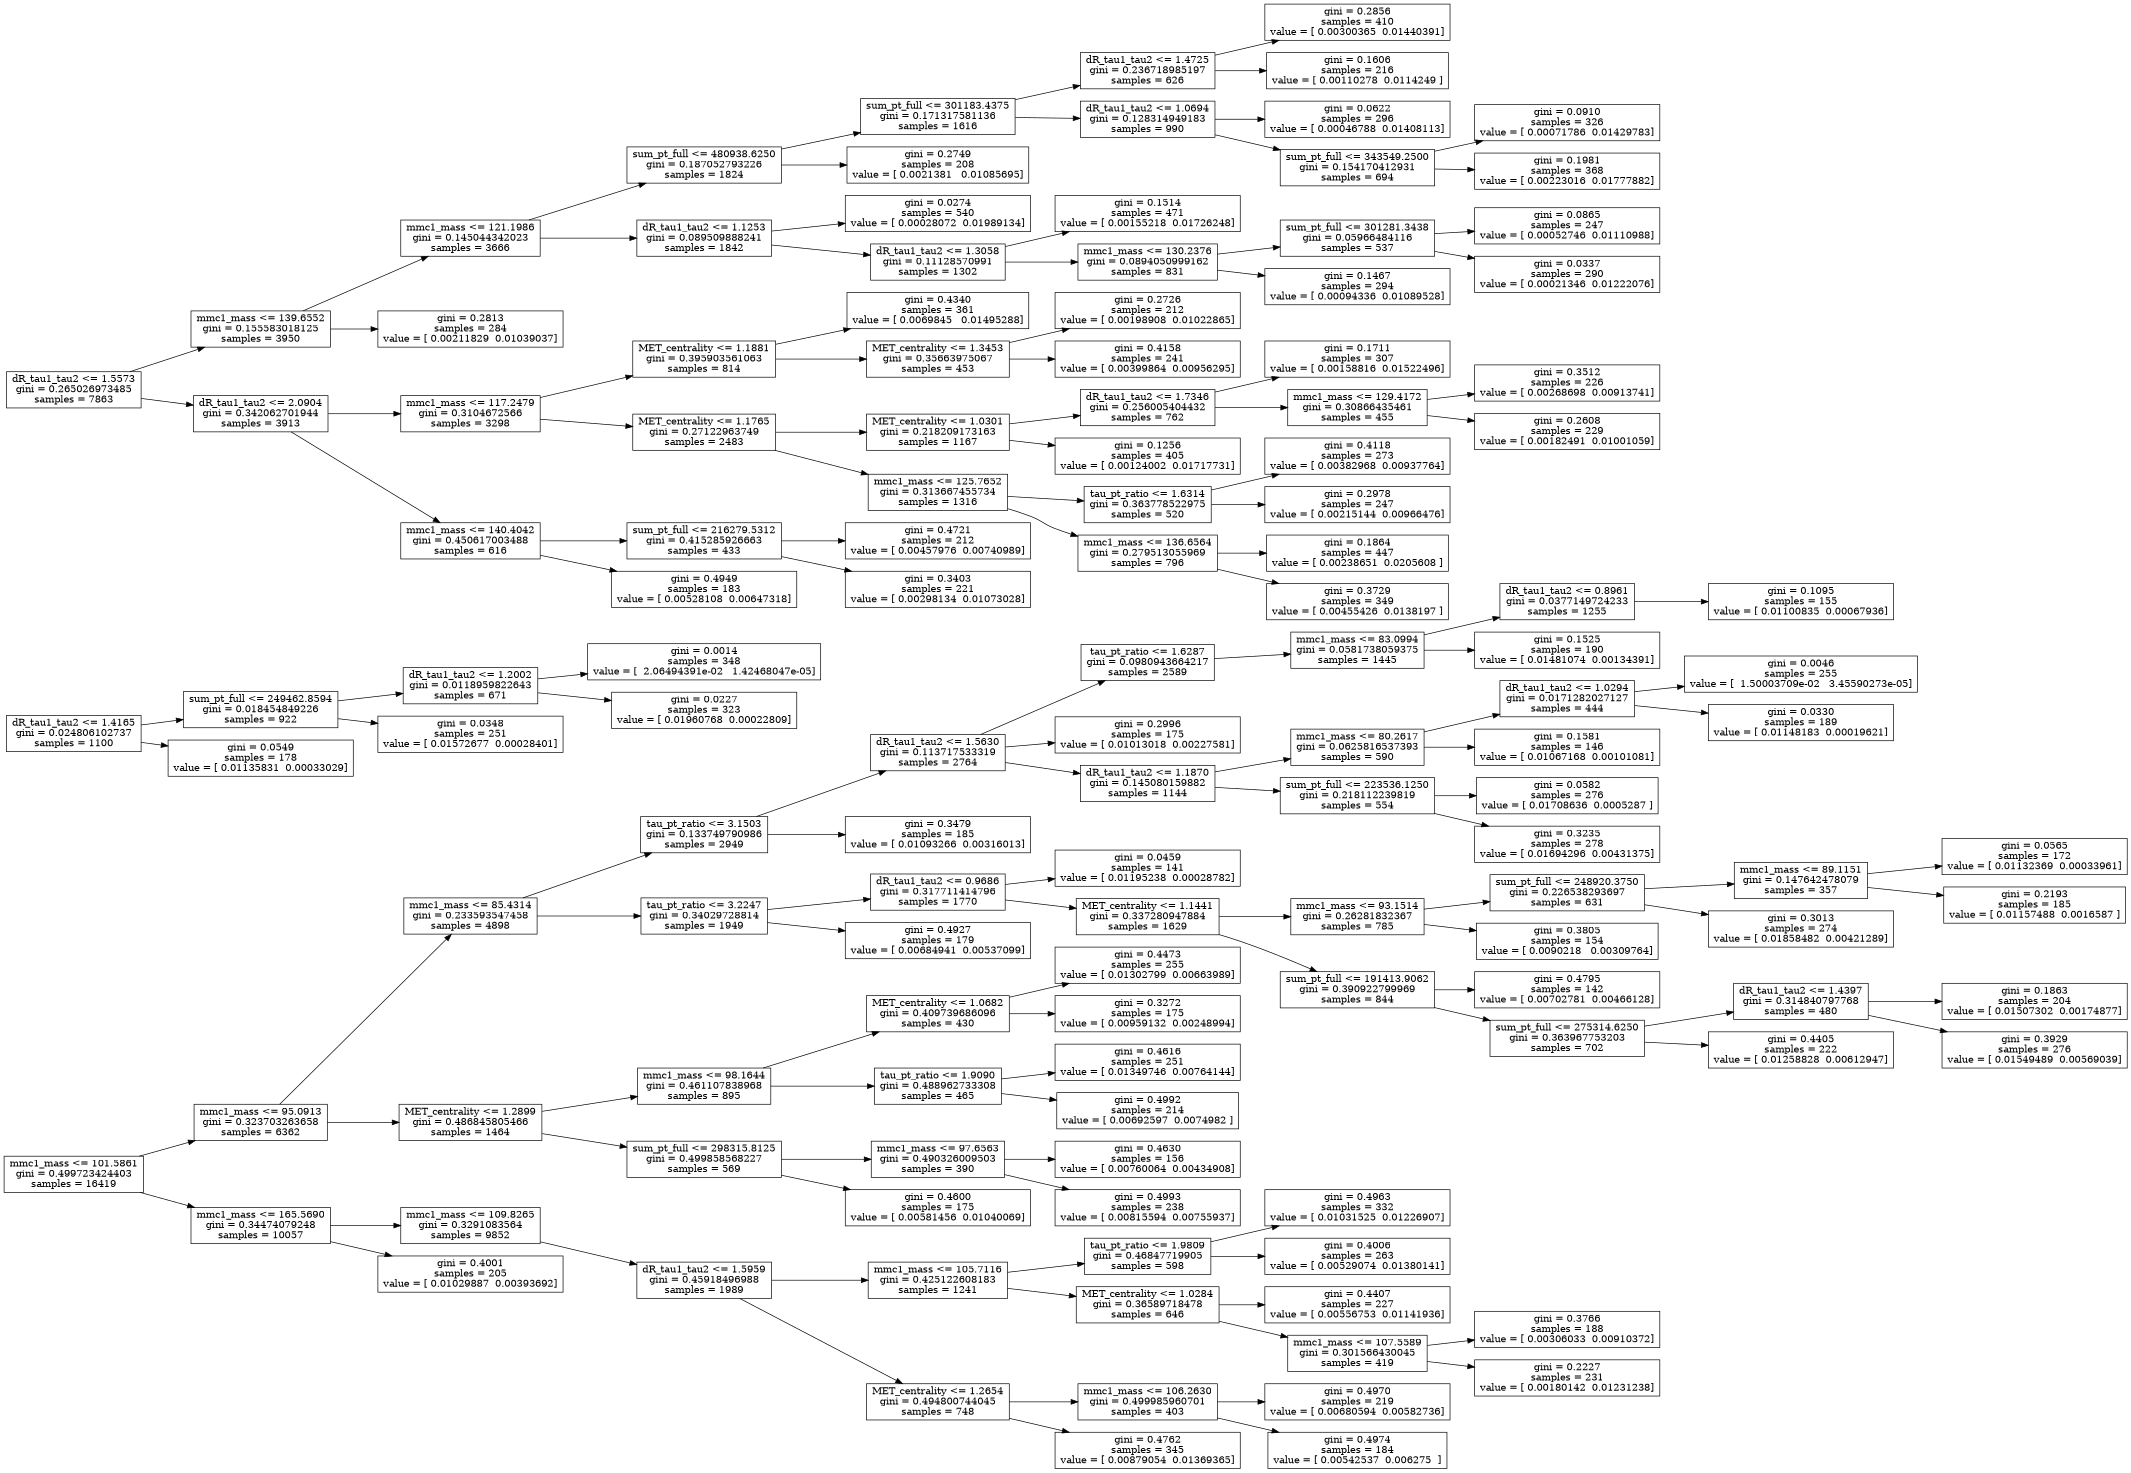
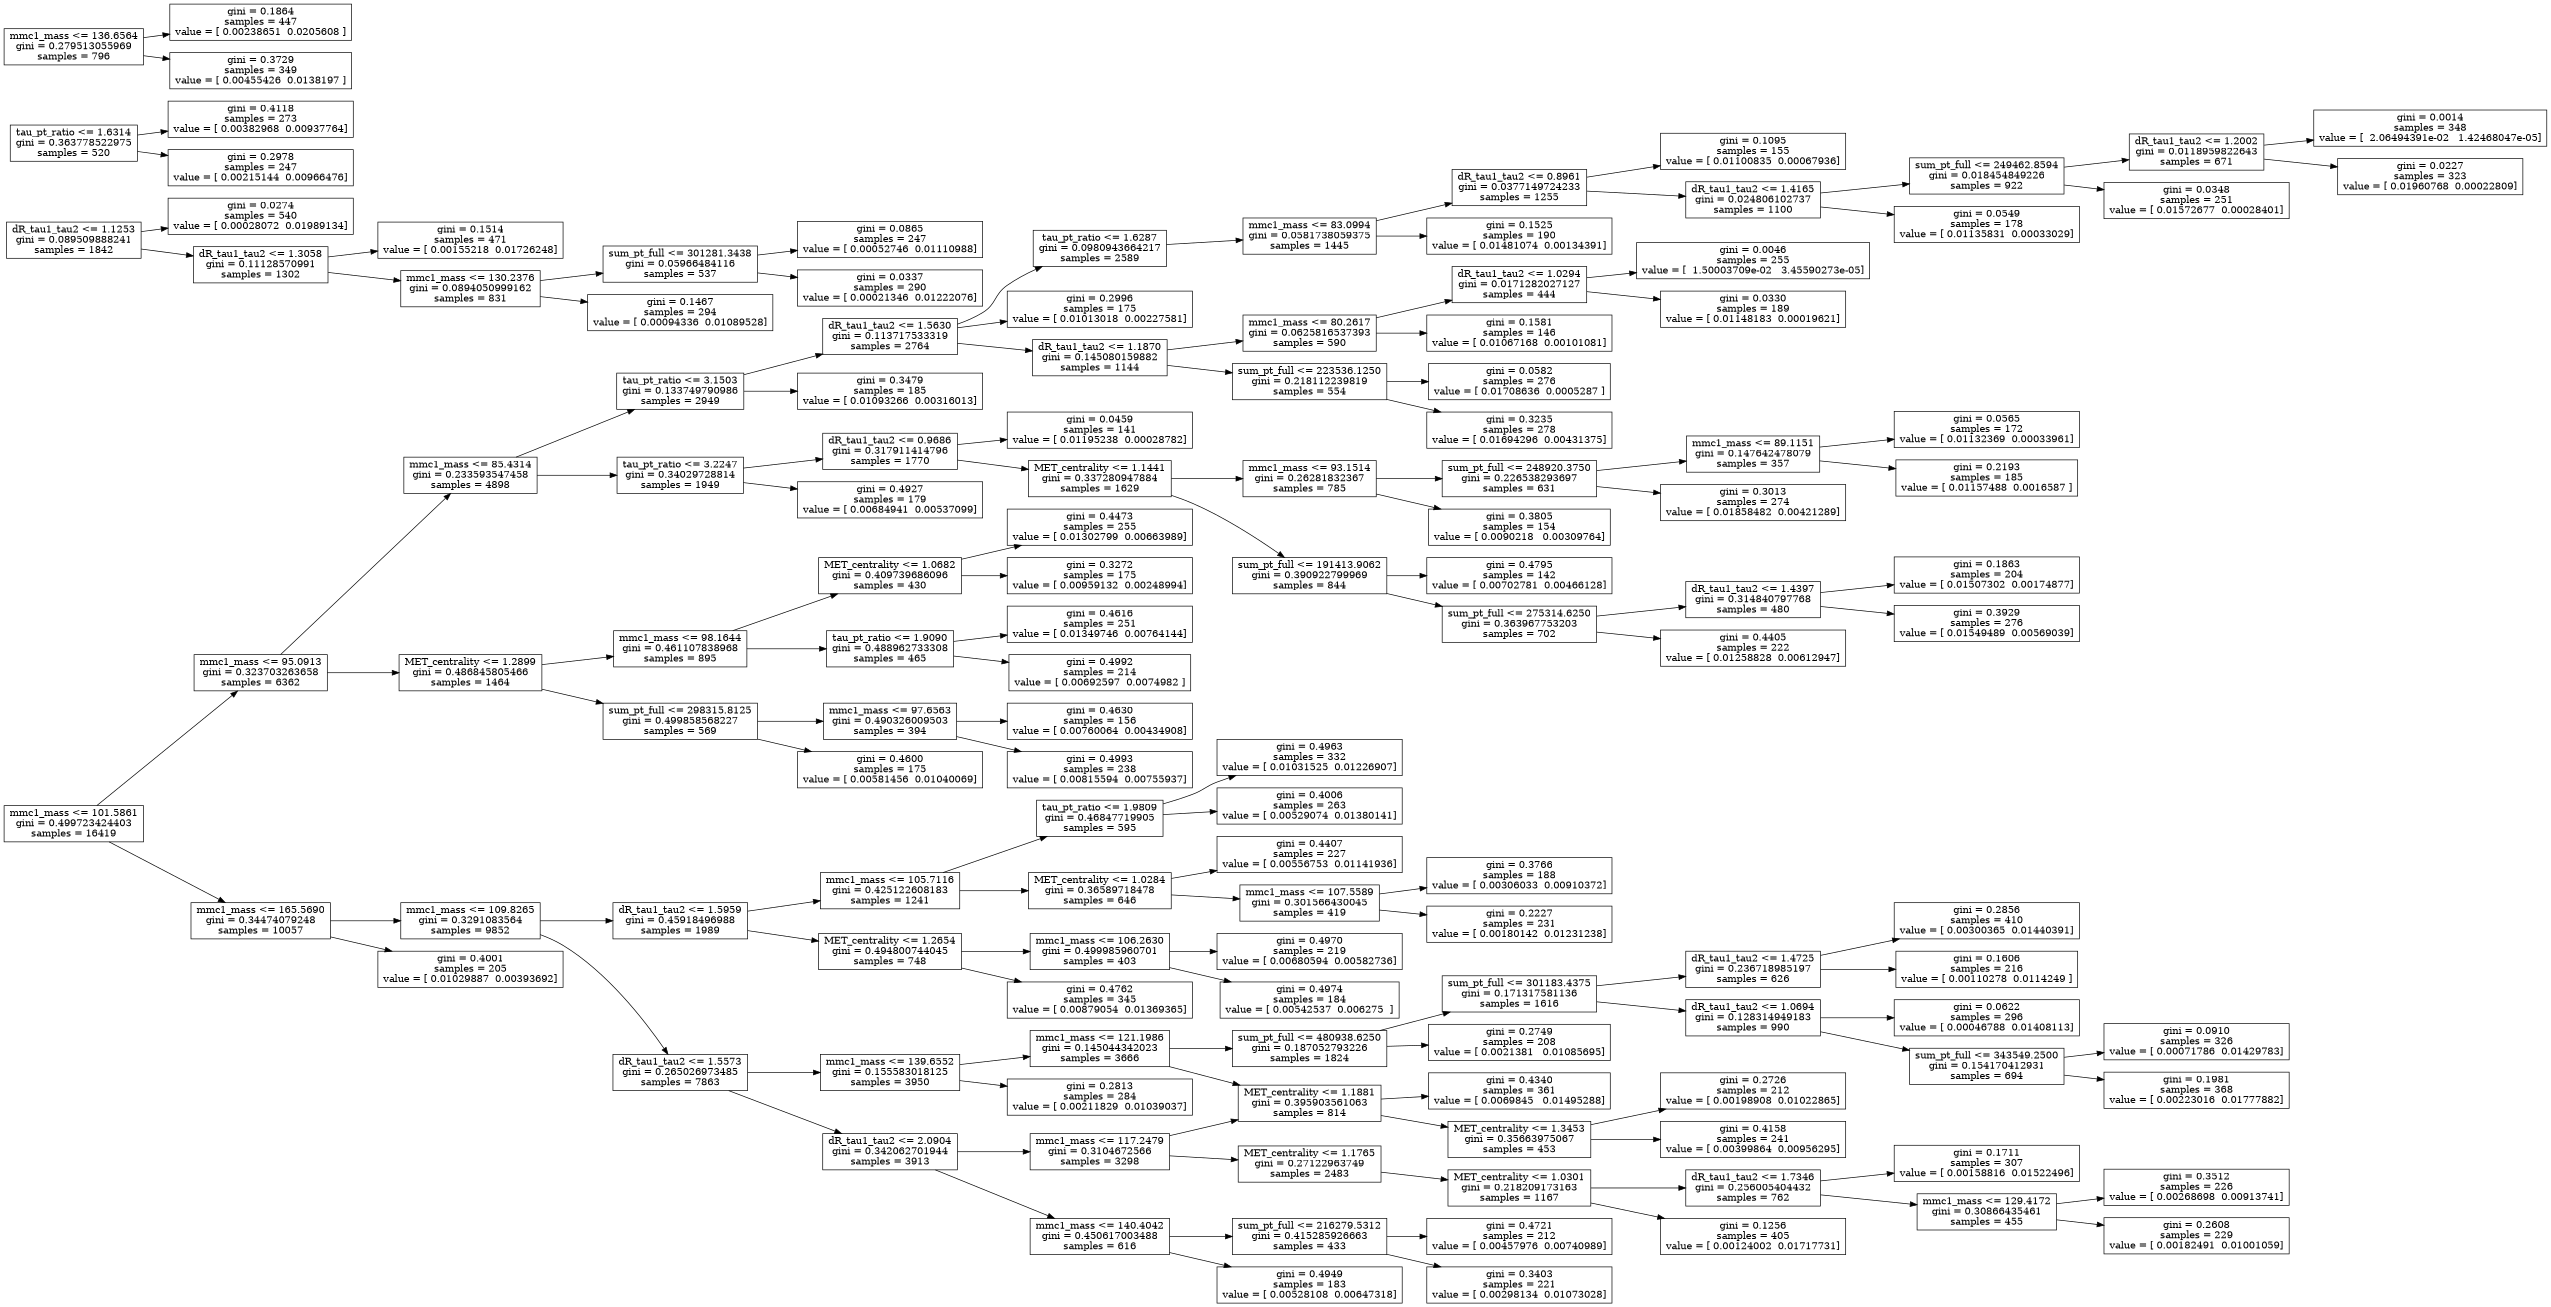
edge "dR_tau1_tau2 <= 0.8961 gini = 0.0377149724233 samples = 1255" -> "dR_tau1_tau2 <= 1.4165 gini = 0.024806102737 samples = 1100": added
edge "mmc1_mass <= 121.1986 gini = 0.145044342023 samples = 3666" -> "dR_tau1_tau2 <= 1.1253 gini = 0.089509888241 samples = 1842": now "mmc1_mass <= 121.1986 gini = 0.145044342023 samples = 3666" -> "MET_centrality <= 1.1881 gini = 0.395903561063 samples = 814"
node "mmc1_mass <= 125.7652 gini = 0.313667455734 samples = 1316": removed
node "dR_tau1_tau2 <= 0.9686 gini = 0.317711414796 samples = 1770": label "dR_tau1_tau2 <= 0.9686 gini = 0.317711414796 samples = 1770" -> "dR_tau1_tau2 <= 0.9686 gini = 0.317911414796 samples = 1770"
edge "mmc1_mass <= 109.8265 gini = 0.3291083564 samples = 9852" -> "dR_tau1_tau2 <= 1.5573 gini = 0.265026973485 samples = 7863": added
node "mmc1_mass <= 97.6563 gini = 0.490326009503 samples = 390": label "mmc1_mass <= 97.6563 gini = 0.490326009503 samples = 390" -> "mmc1_mass <= 97.6563 gini = 0.490326009503 samples = 394"
node "tau_pt_ratio <= 1.9809 gini = 0.46847719905 samples = 598": label "tau_pt_ratio <= 1.9809 gini = 0.46847719905 samples = 598" -> "tau_pt_ratio <= 1.9809 gini = 0.46847719905 samples = 595"
